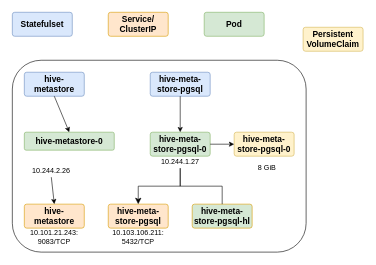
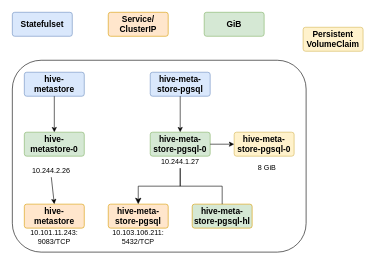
node "Pod": label "Pod" -> "GiB"
node "hive-metastore-0": size 90x18 -> 60x24
node "10.101.21.243: 9083/TCP": label "10.101.21.243: 9083/TCP" -> "10.101.11.243: 9083/TCP"
